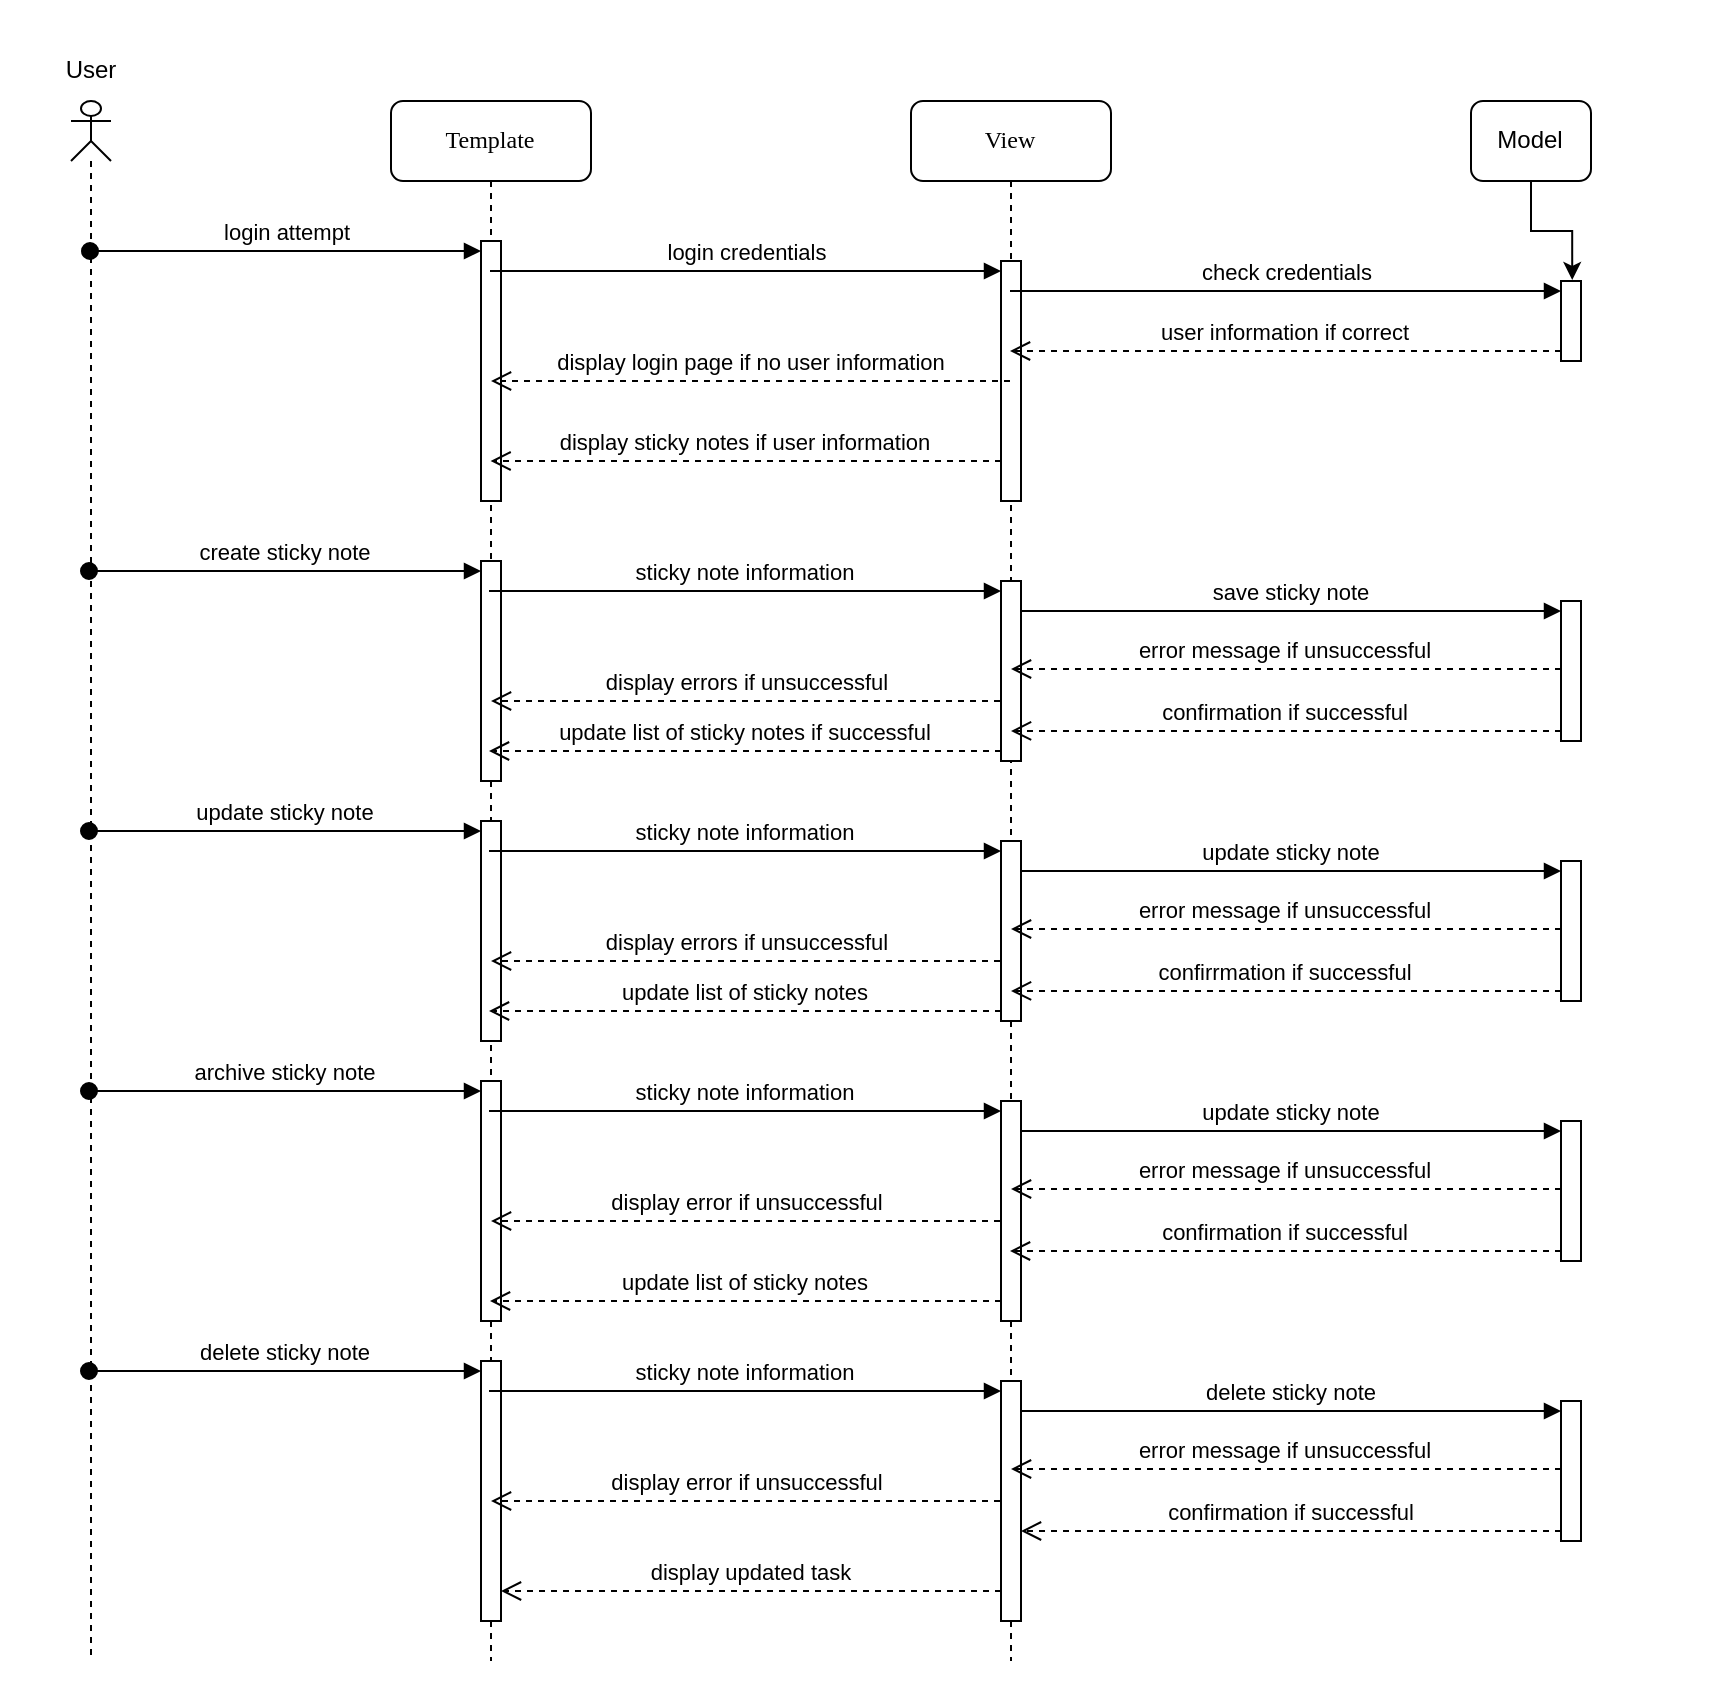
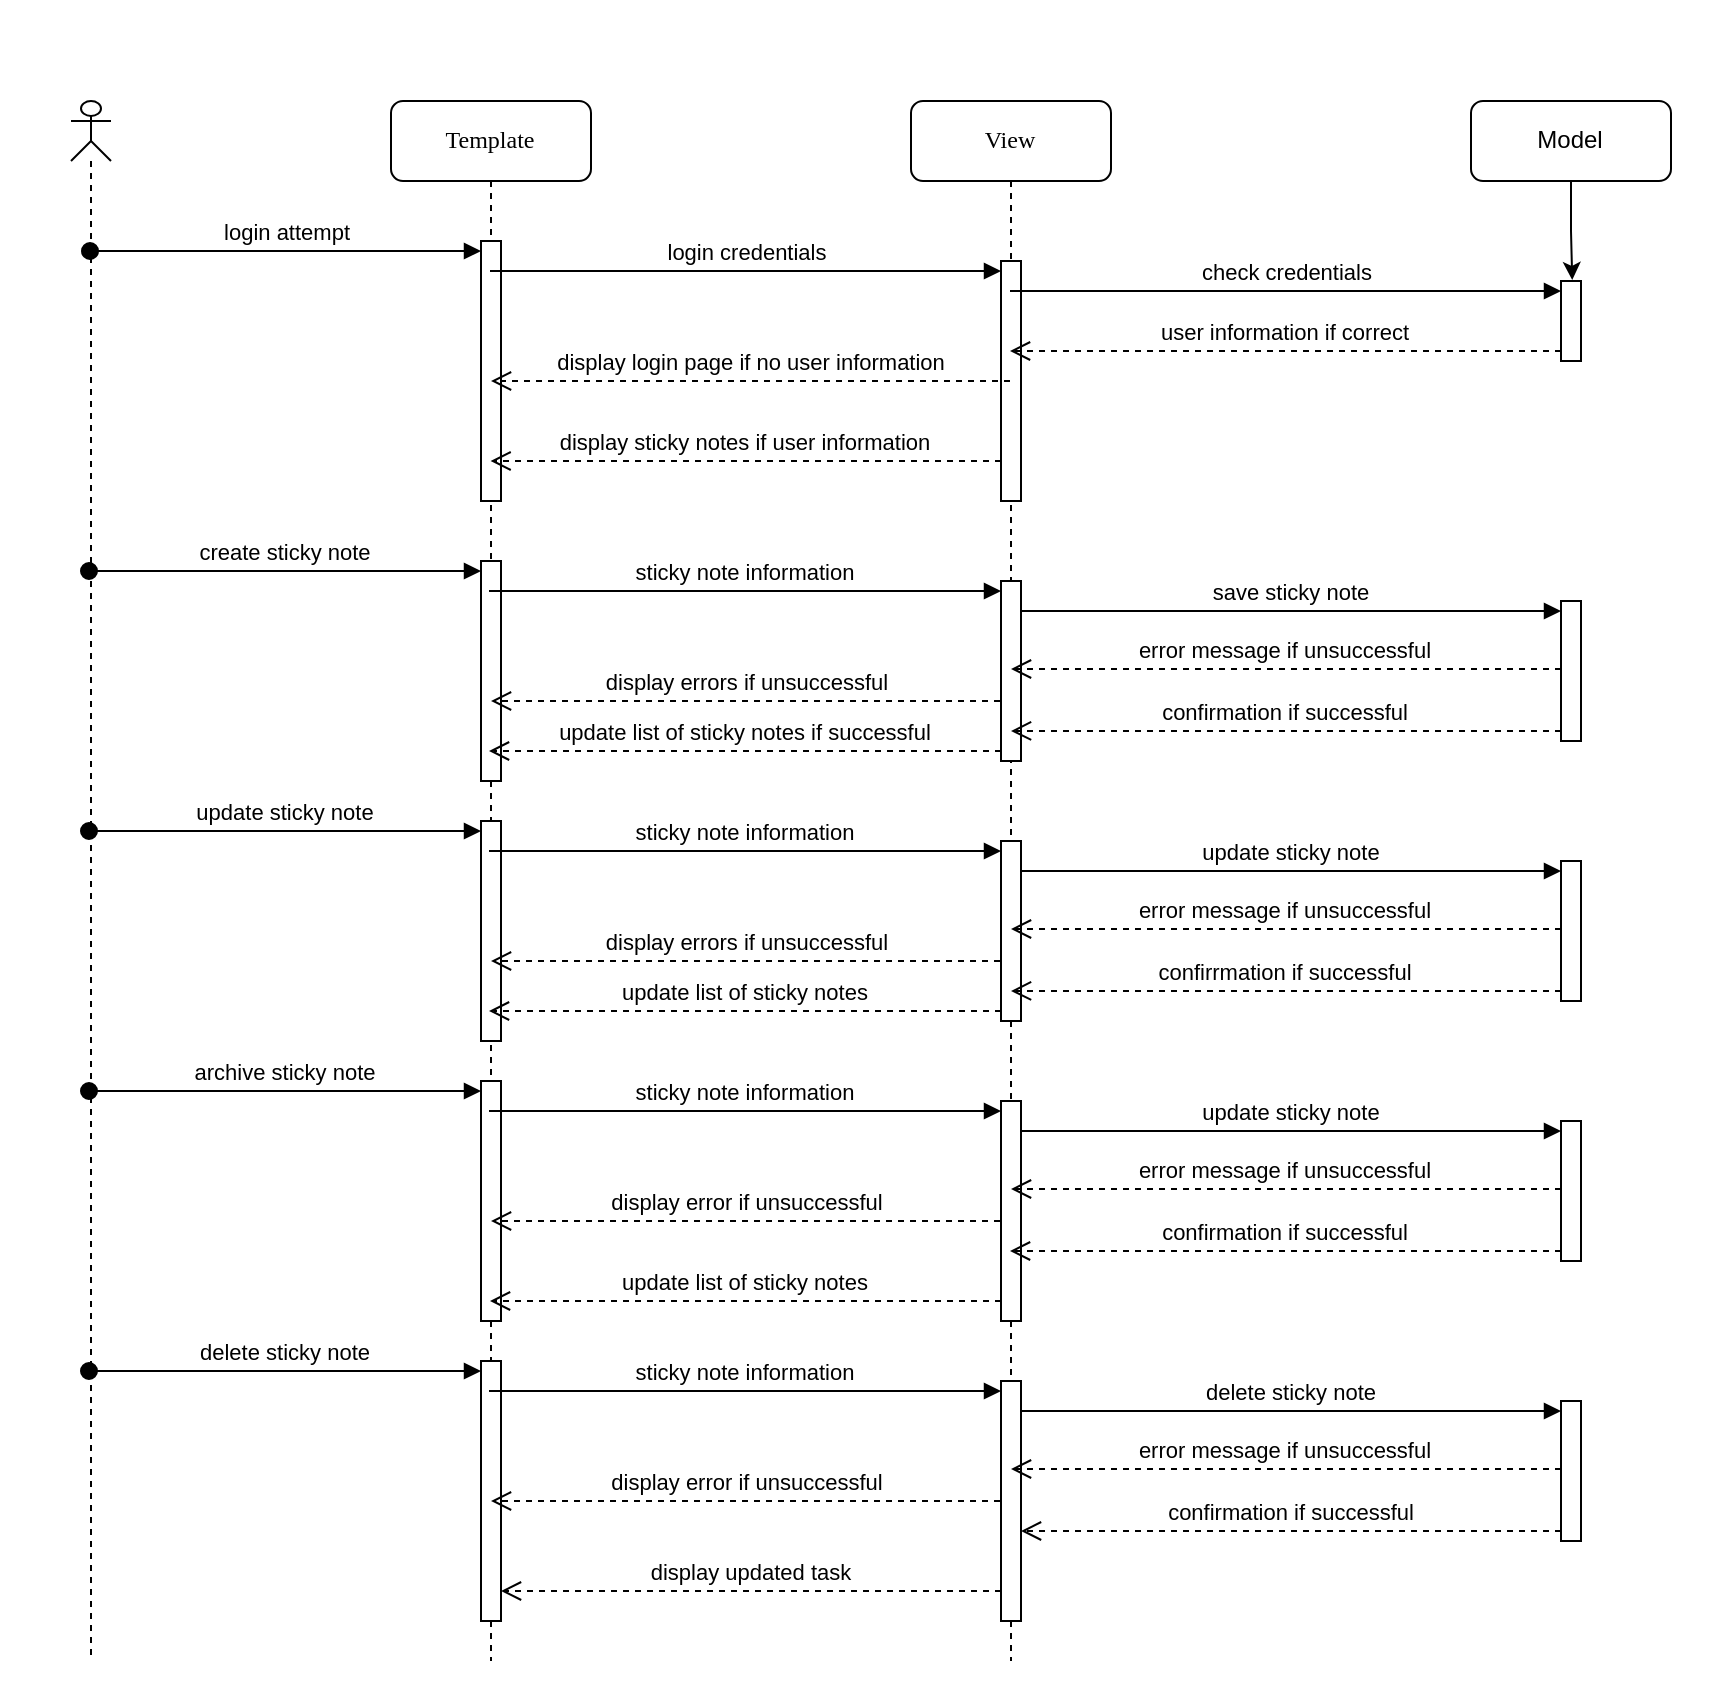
node "User": removed
node "Model": size 120x80 -> 200x80
